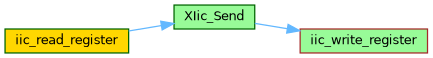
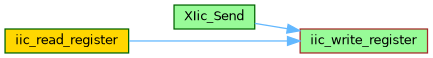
edge "iic_read_register" -> "XIic_Send": now "iic_read_register" -> "iic_write_register"
